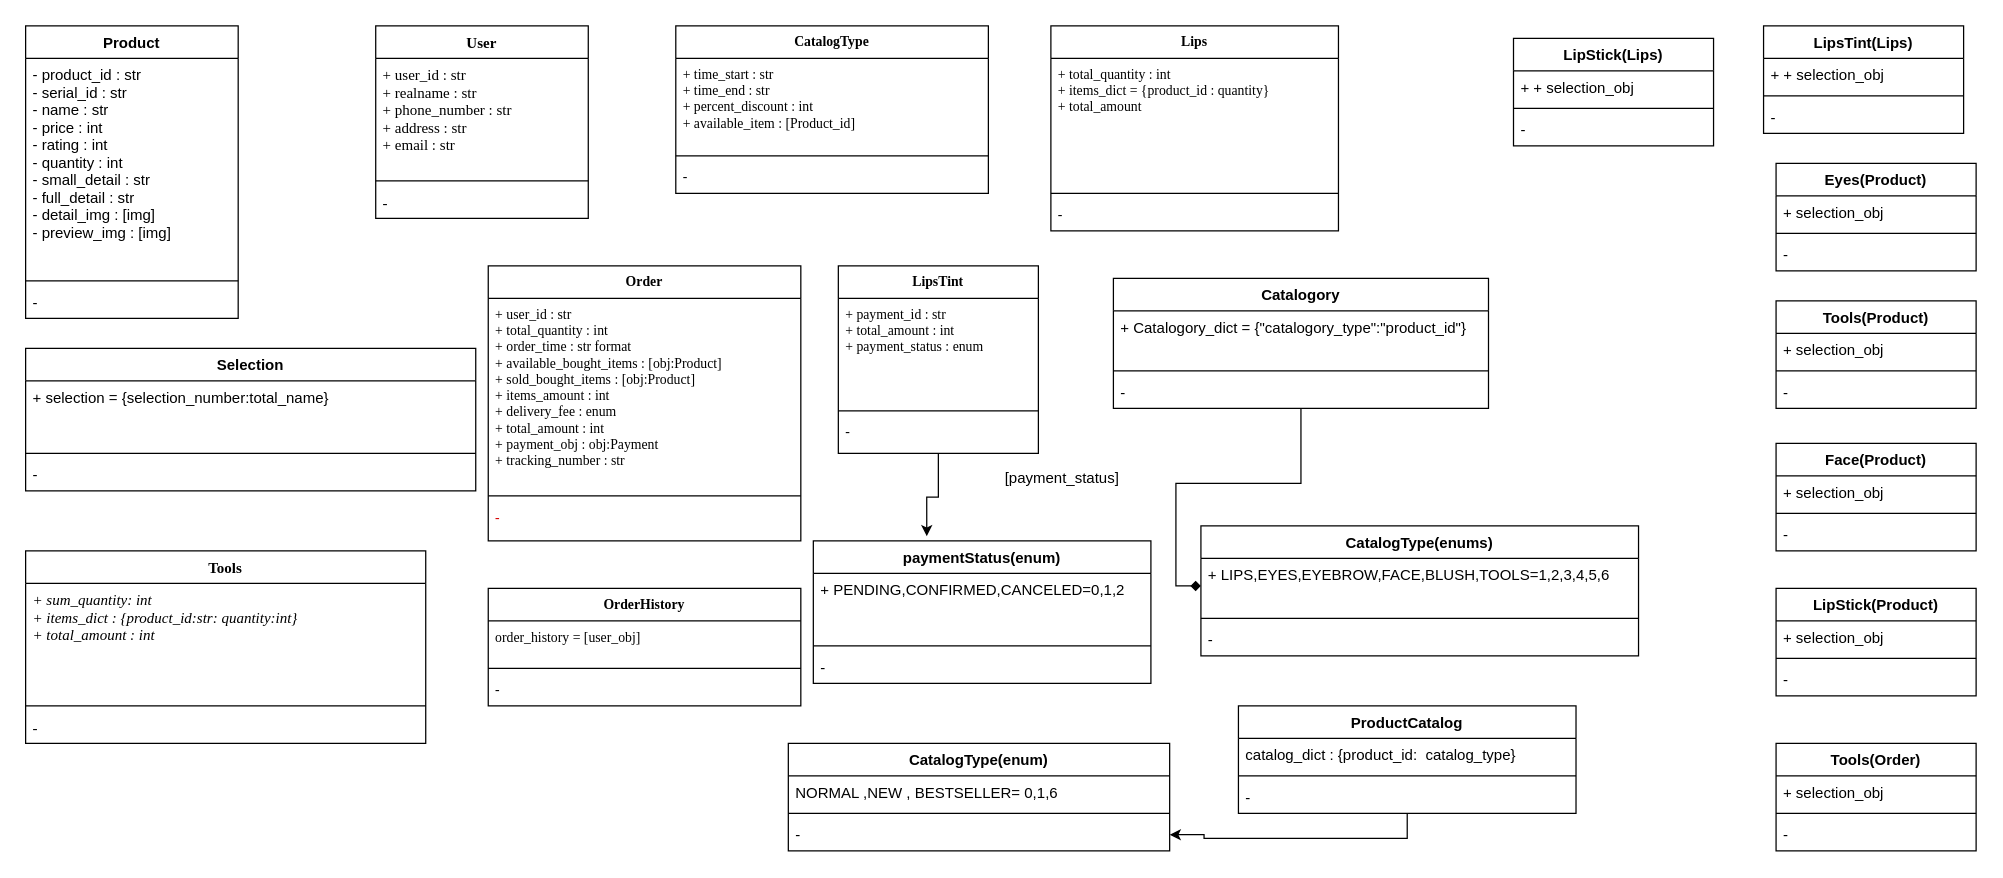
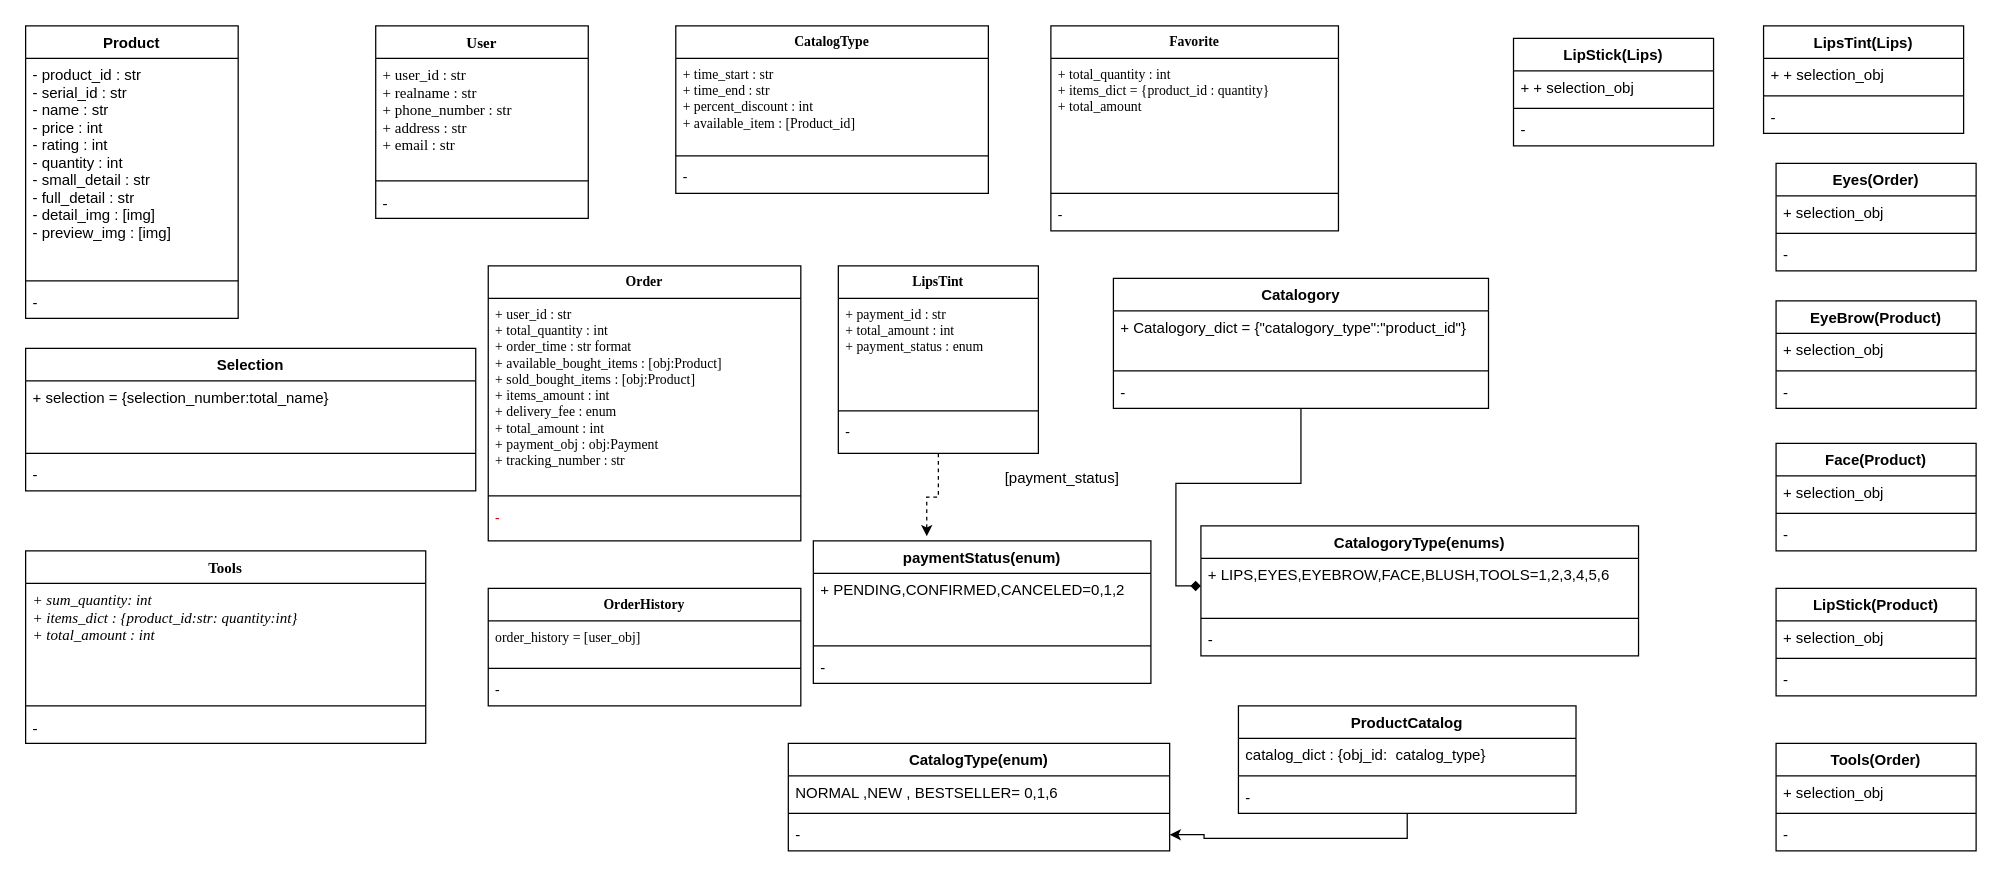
node "Lips": label "Lips" -> "Favorite"
node "Eyes(Product)": label "Eyes(Product)" -> "Eyes(Order)"
node "Tools(Product)": label "Tools(Product)" -> "EyeBrow(Product)"
edge "LipsTint" -> "paymentStatus(enum)": style solid -> dashed
node "CatalogType(enums)": label "CatalogType(enums)" -> "CatalogoryType(enums)"
node "catalog_dict : {product_id: catalog_type}": label "catalog_dict : {product_id: catalog_type}" -> "catalog_dict : {obj_id: catalog_type}"
